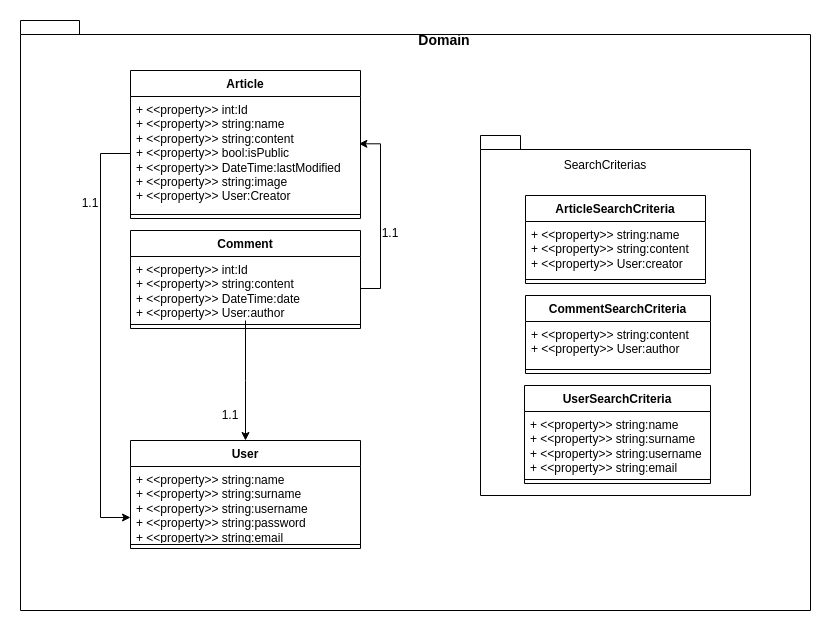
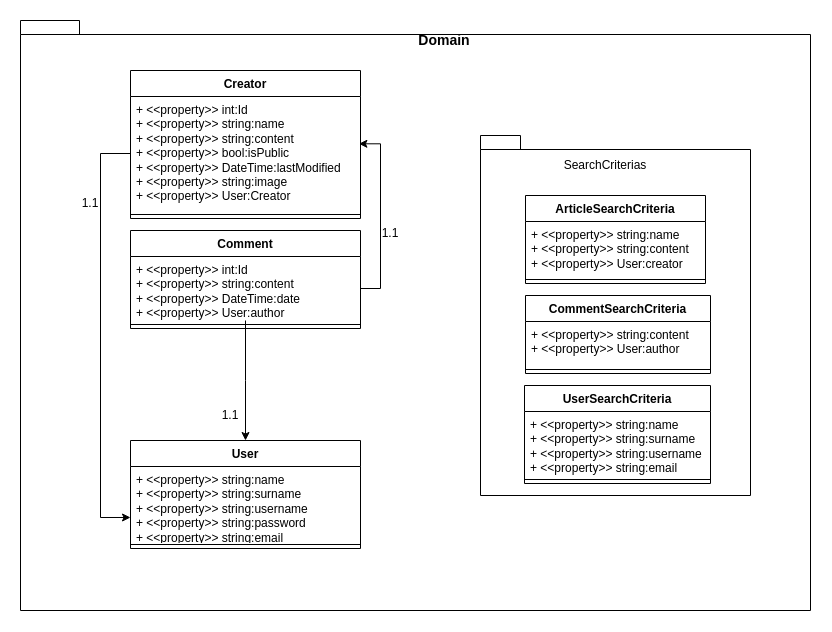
node "Article": label "Article" -> "Creator"
